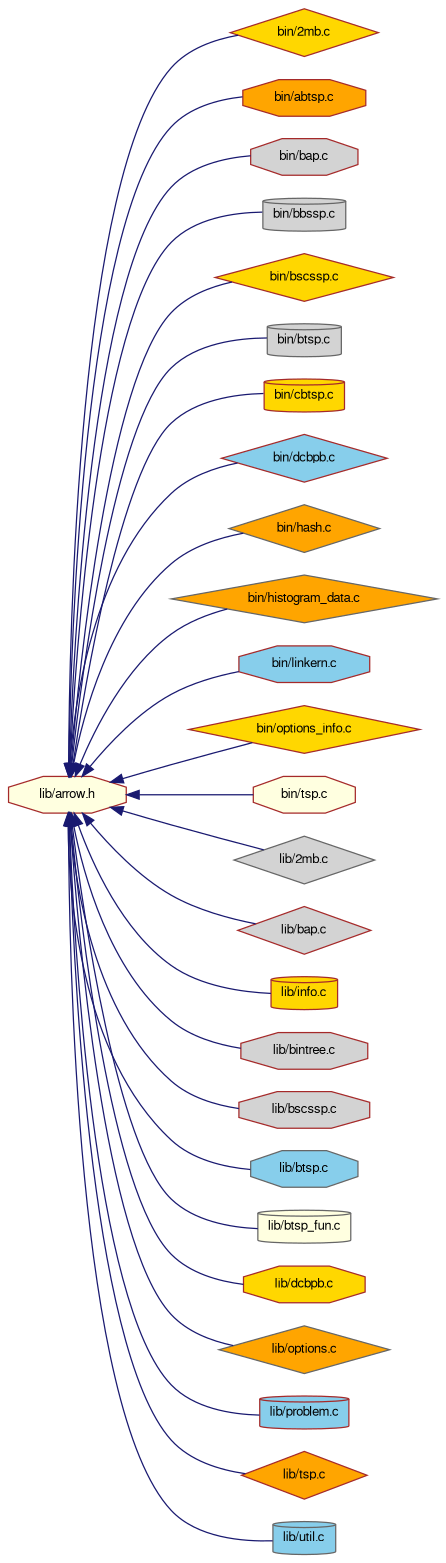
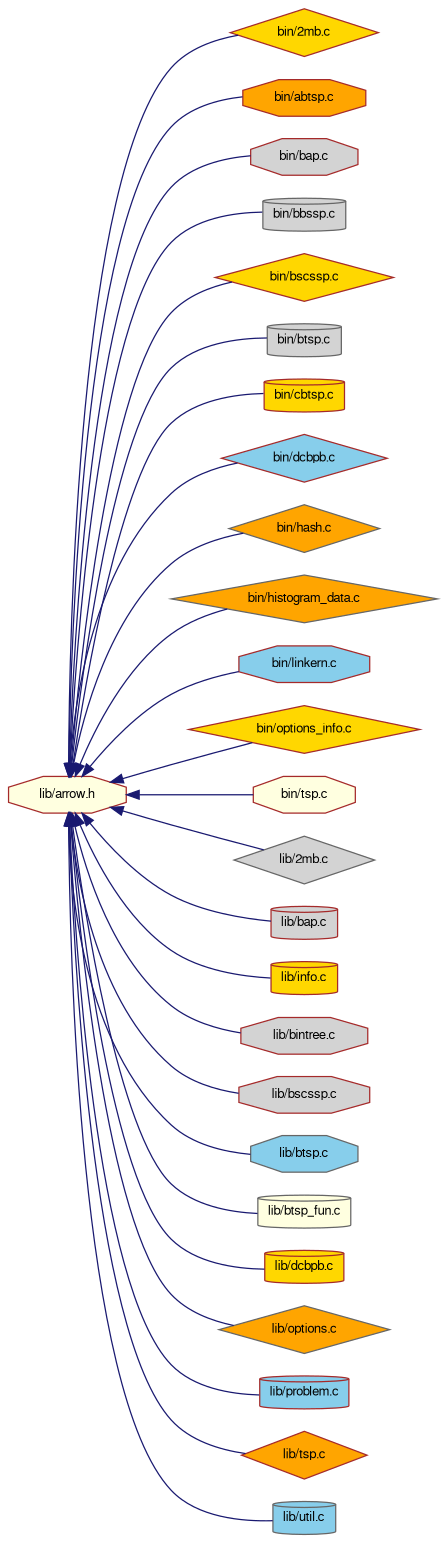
node "lib/bap.c": shape diamond -> cylinder
node "lib/dcbpb.c": shape octagon -> cylinder
